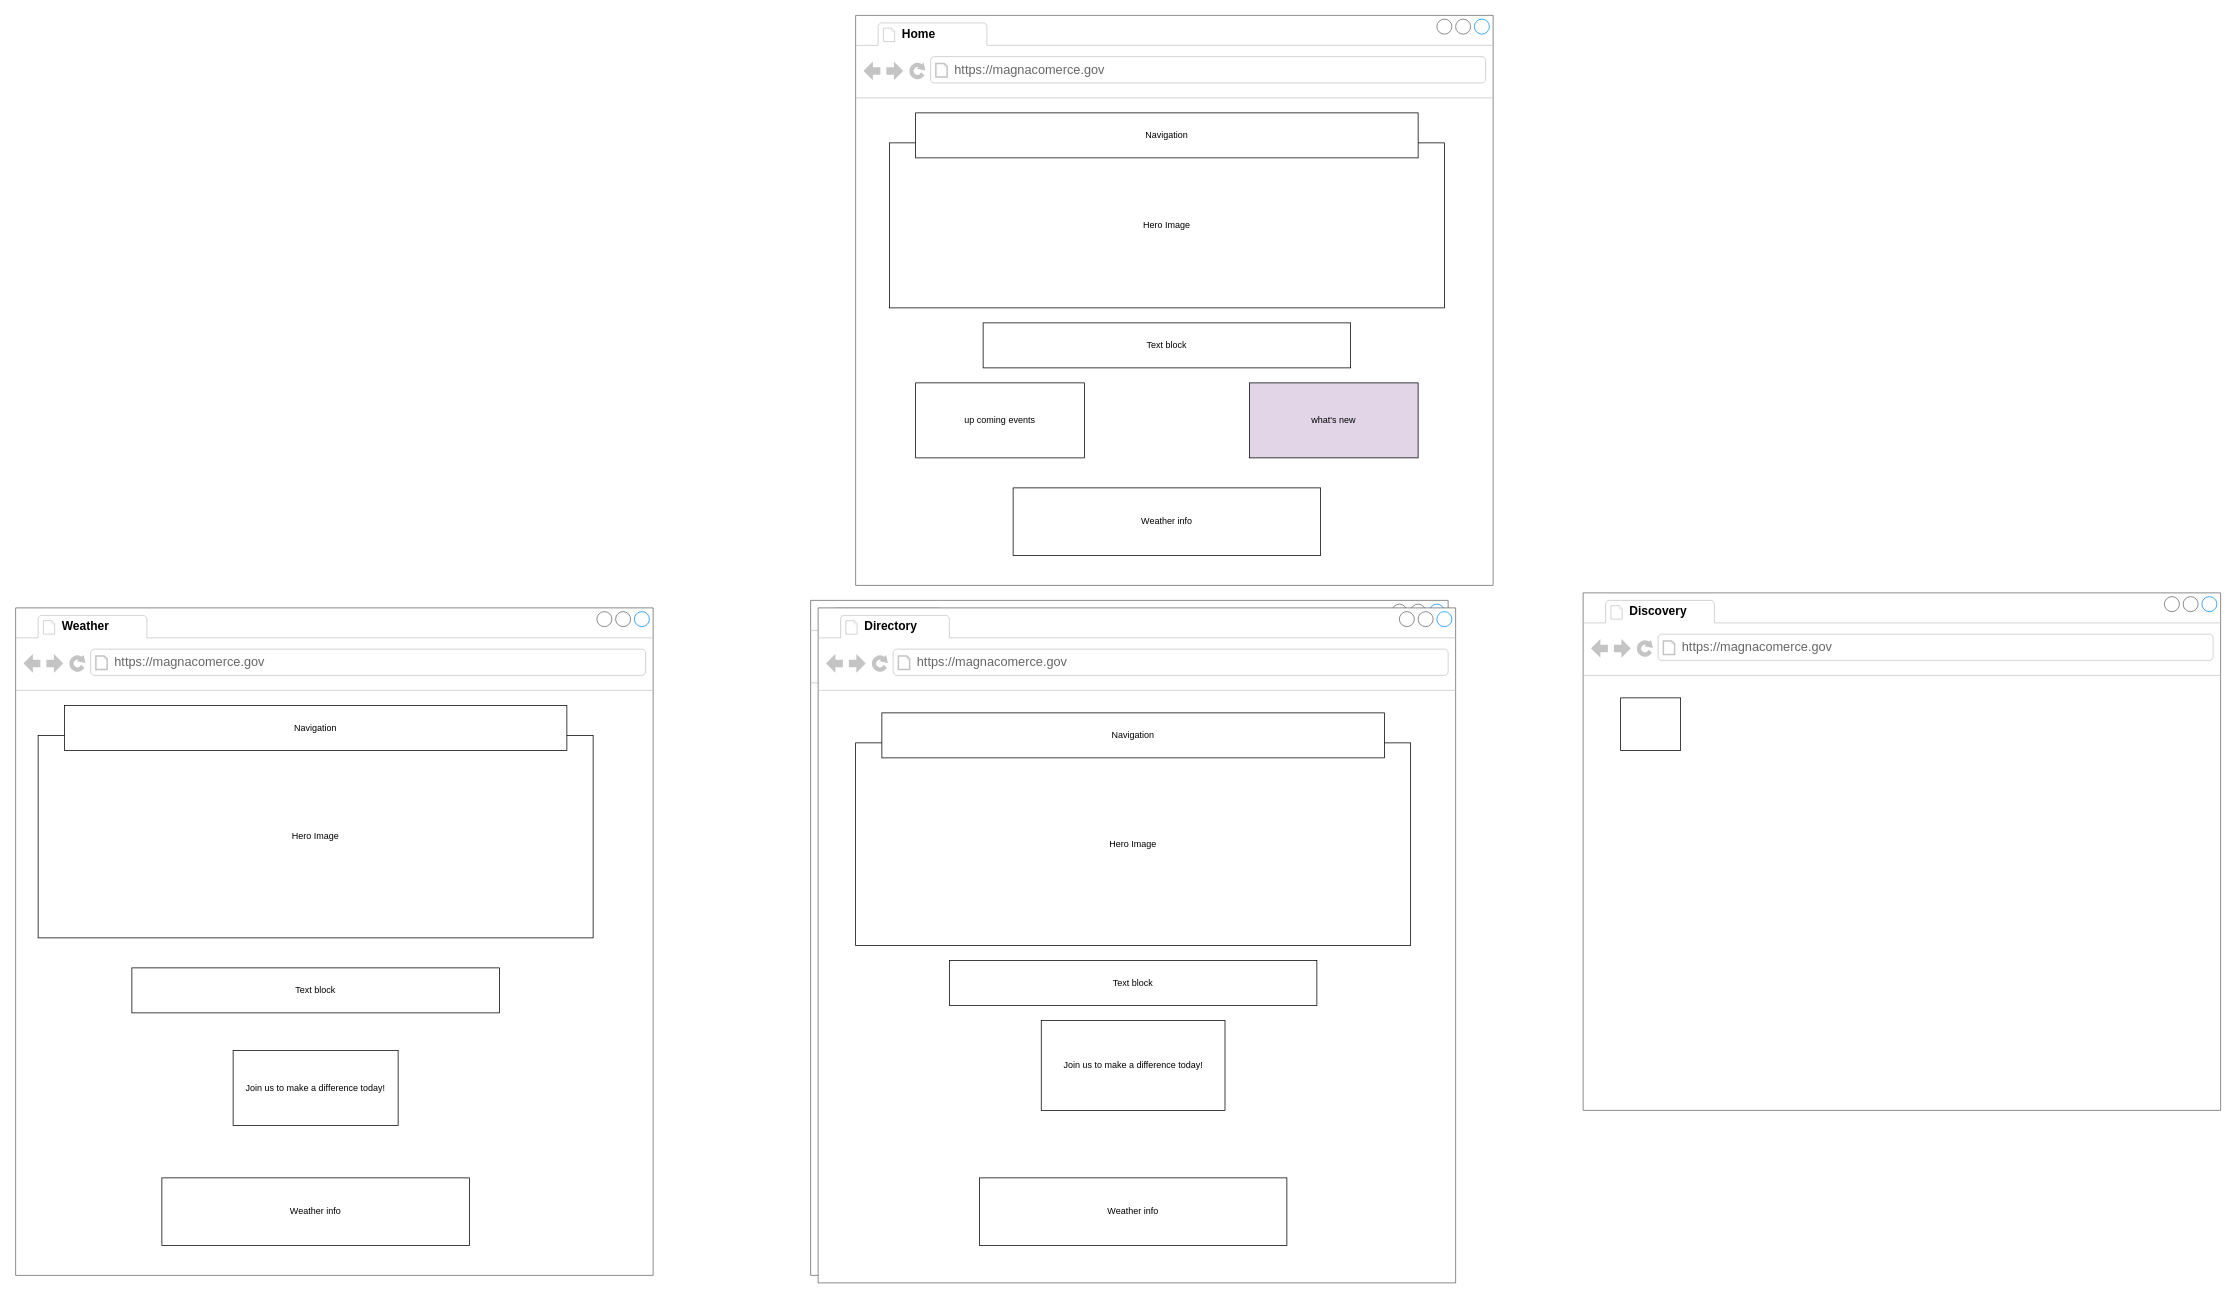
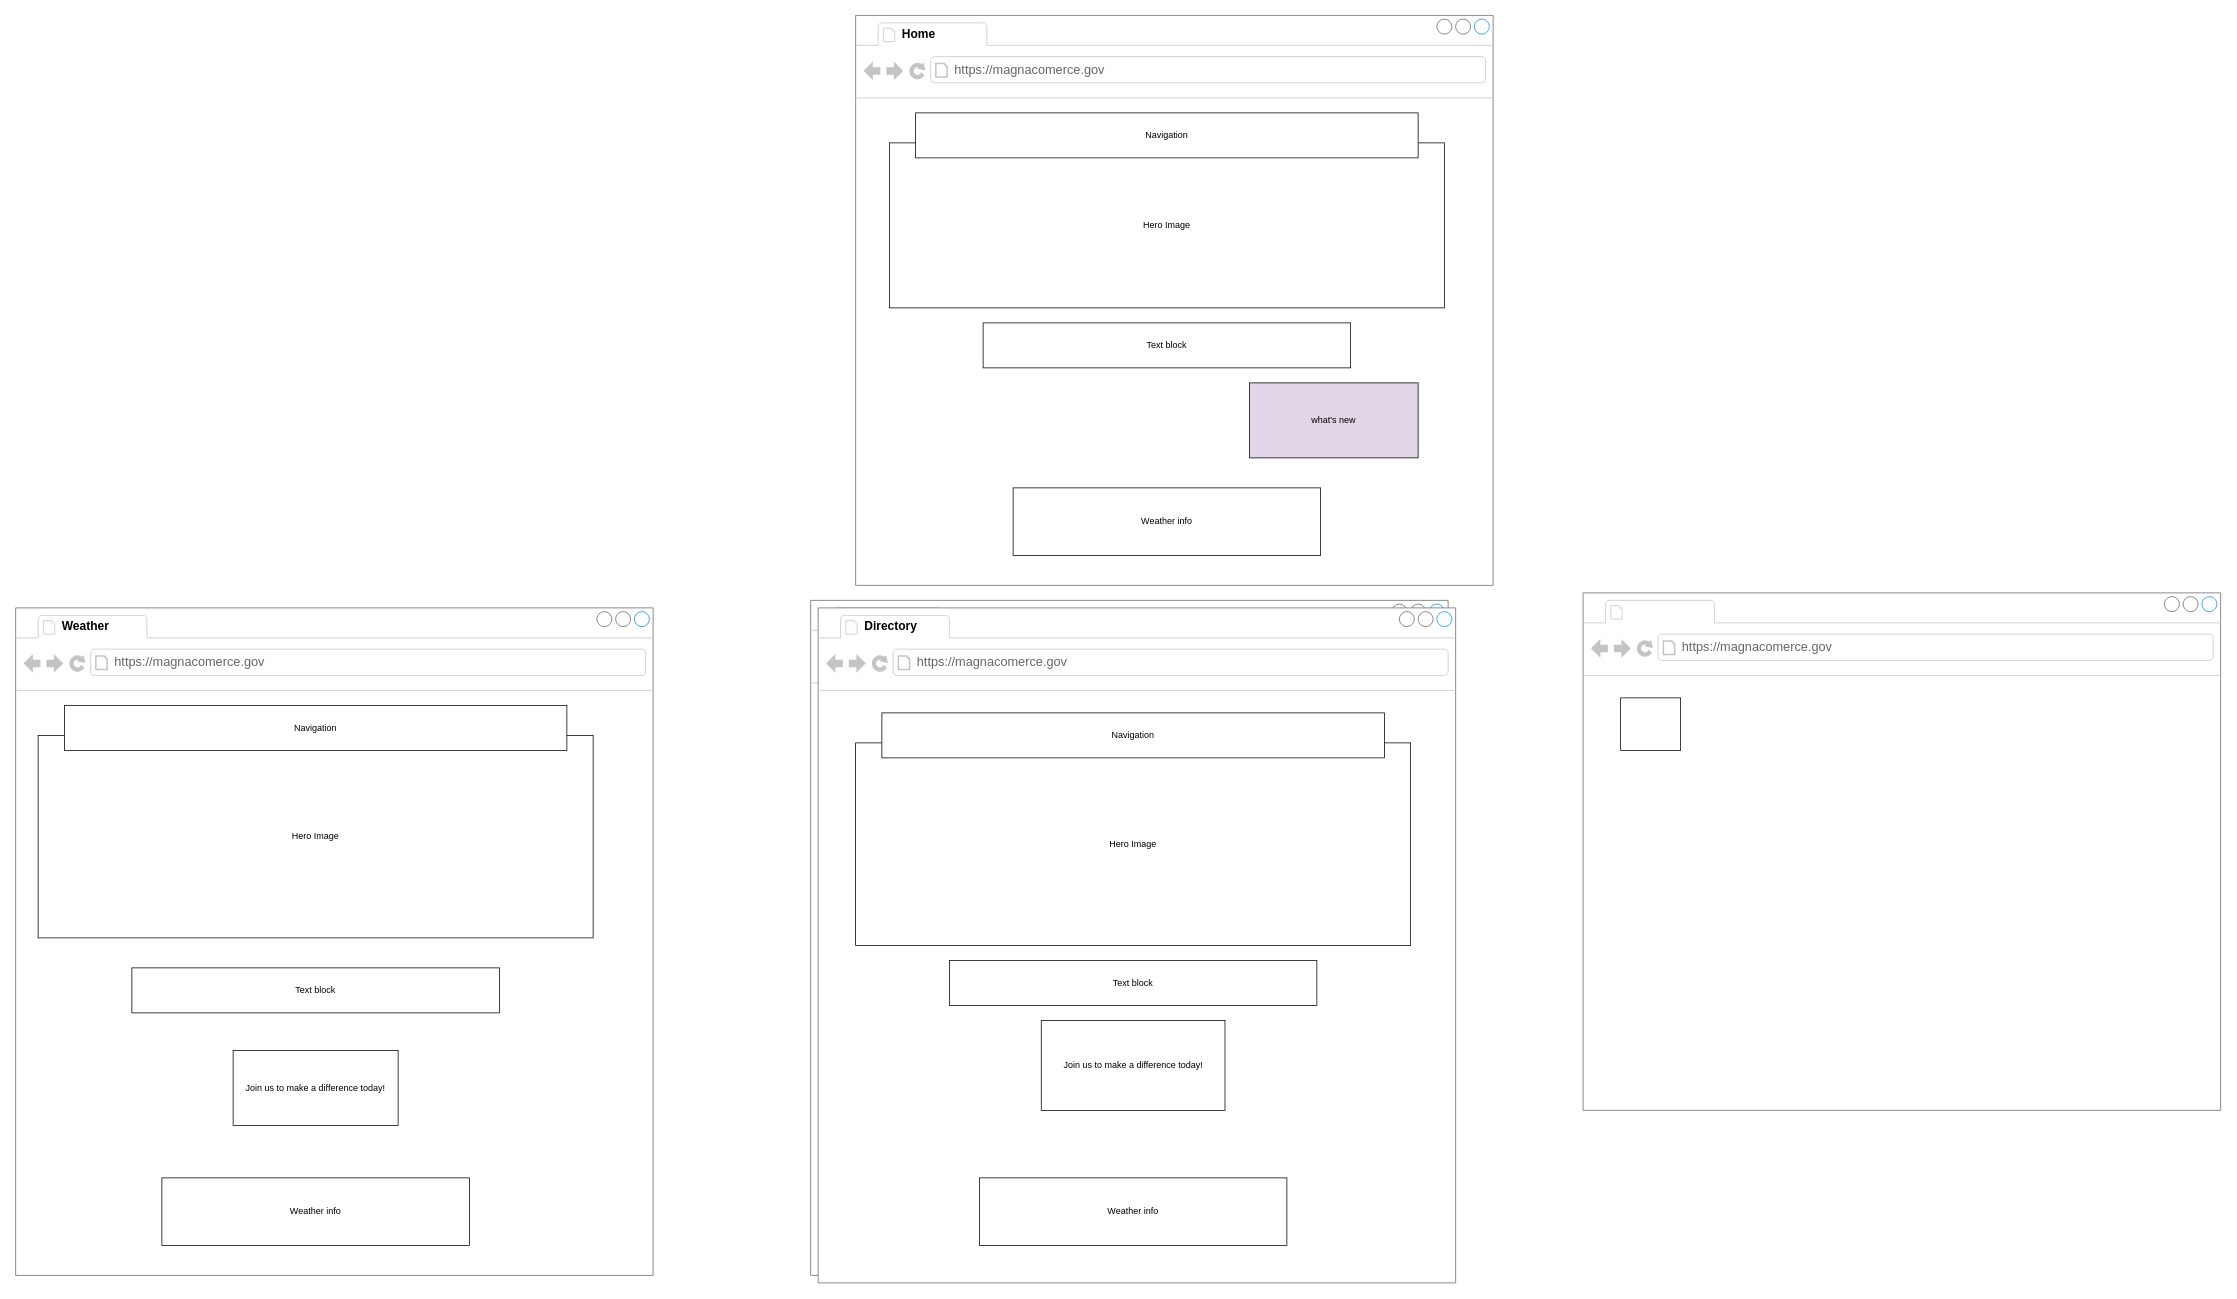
node "up coming events": removed
node "Discovery": removed
